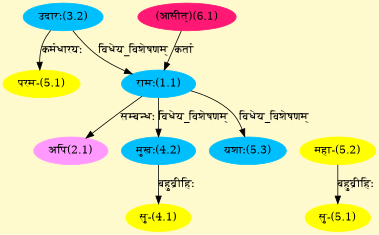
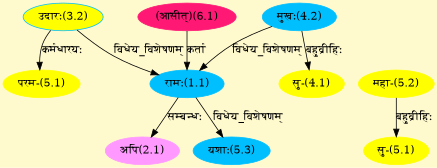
node "उदारः(3.2)": fillcolor #00bfff -> #ffff00
edge "रामः(1.1)" -> "मुखः(4.2)": reversed
